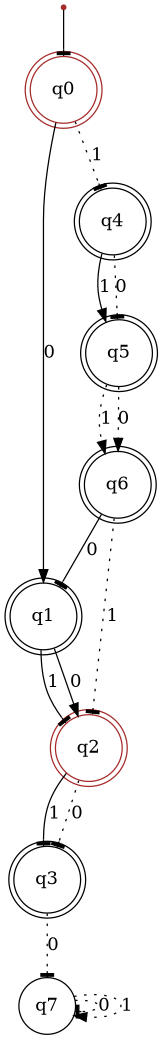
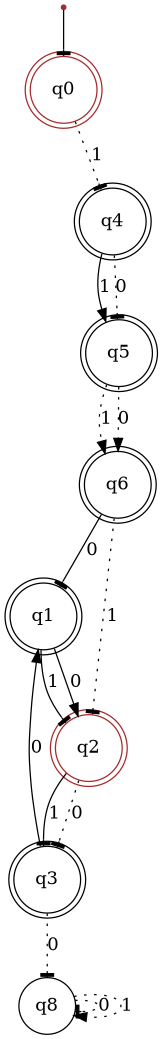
edge "q0" -> "q1": now "q3" -> "q1"
node "q7": label "q7" -> "q8"
